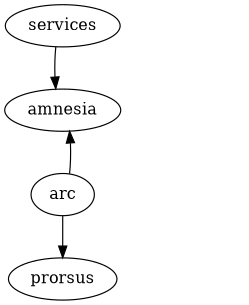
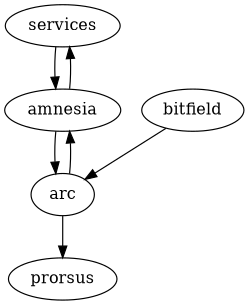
edge "amnesia" -> "services": added
node "bitfield": added
edge "amnesia" -> "arc": added
